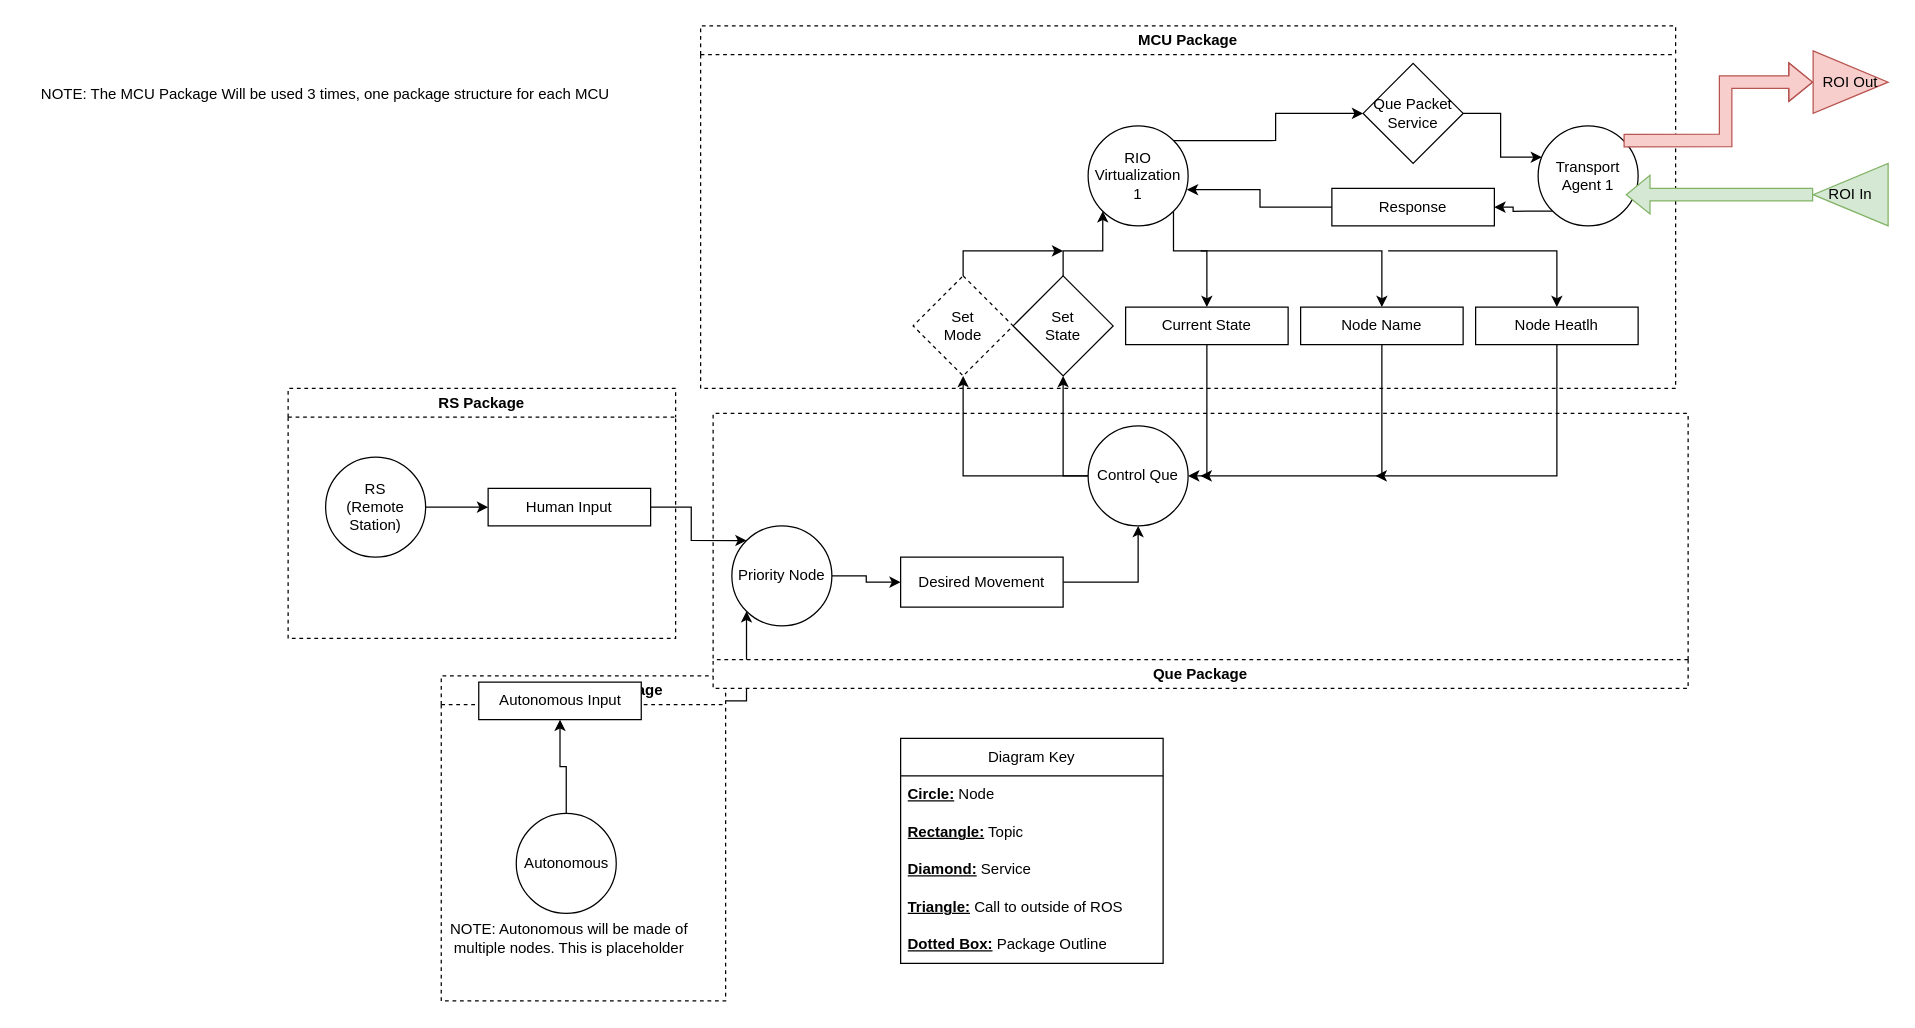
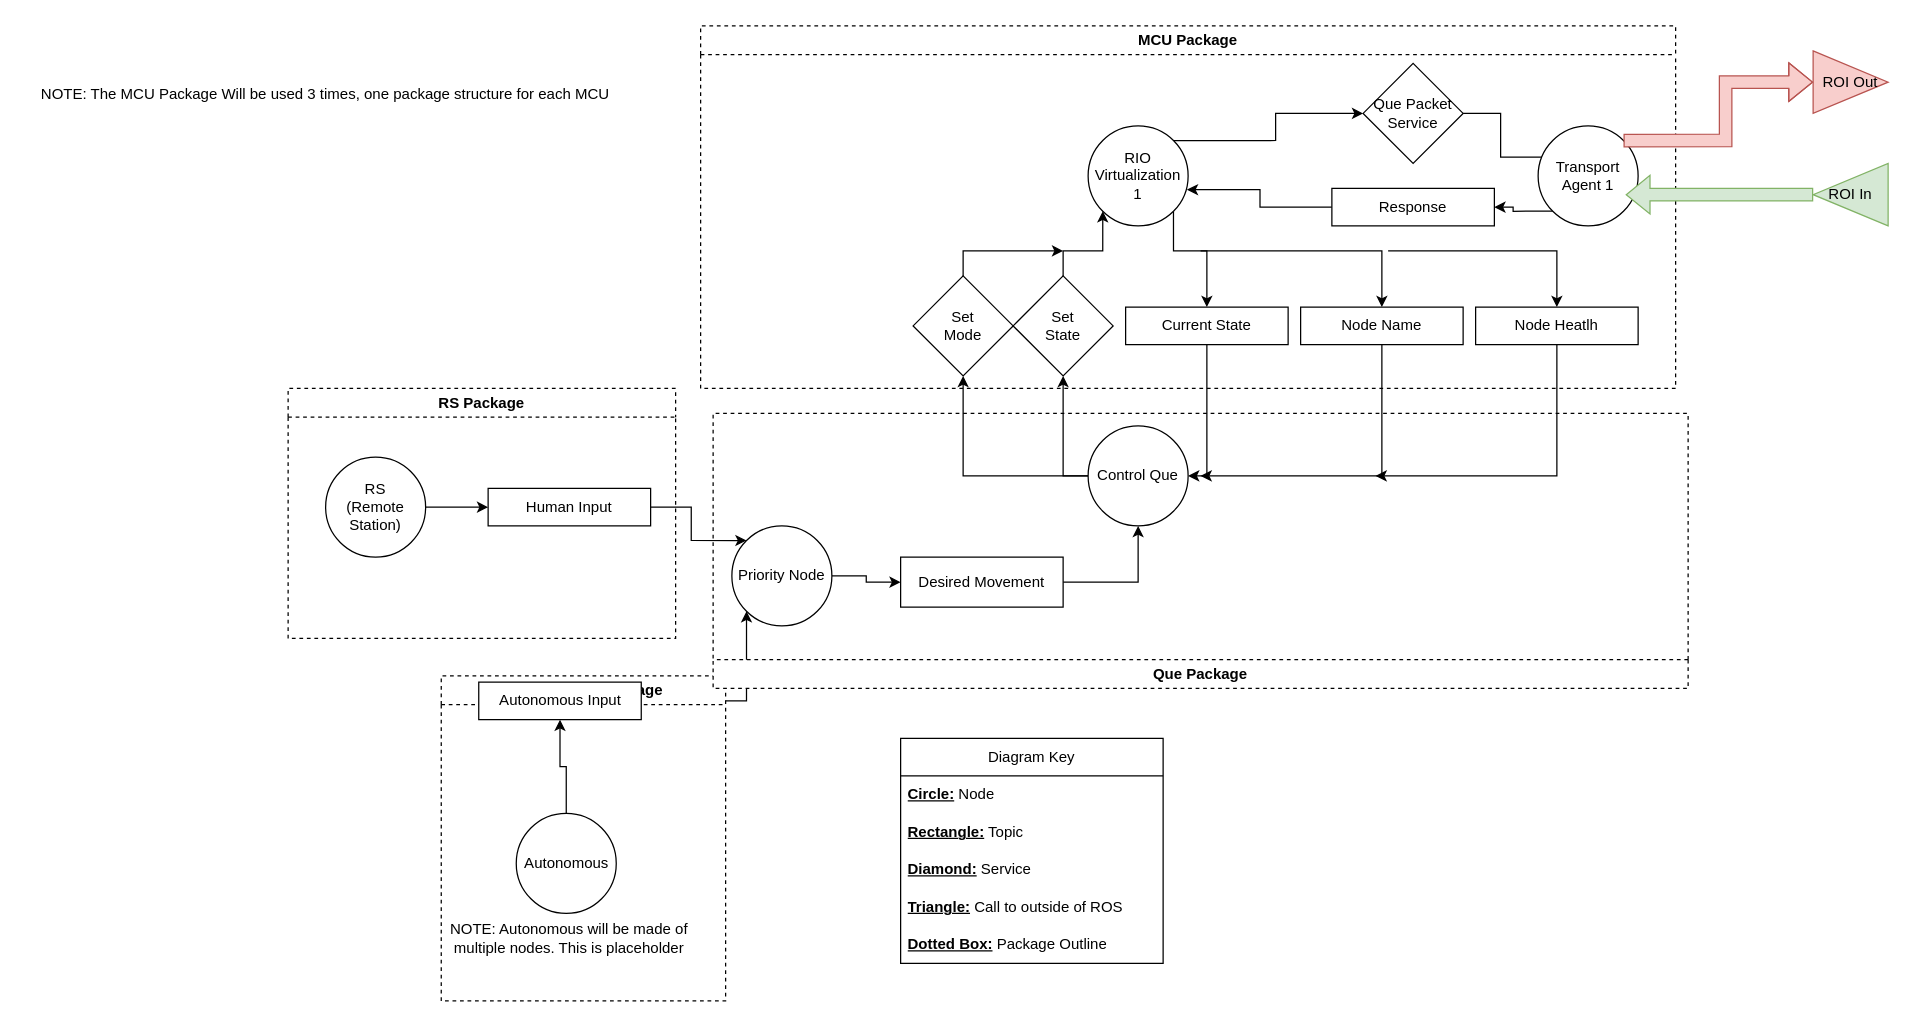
edge "Que Packet Service" -> "Transport Agent 1": arrowhead classic -> none
node "Set Mode": style dashed -> solid
